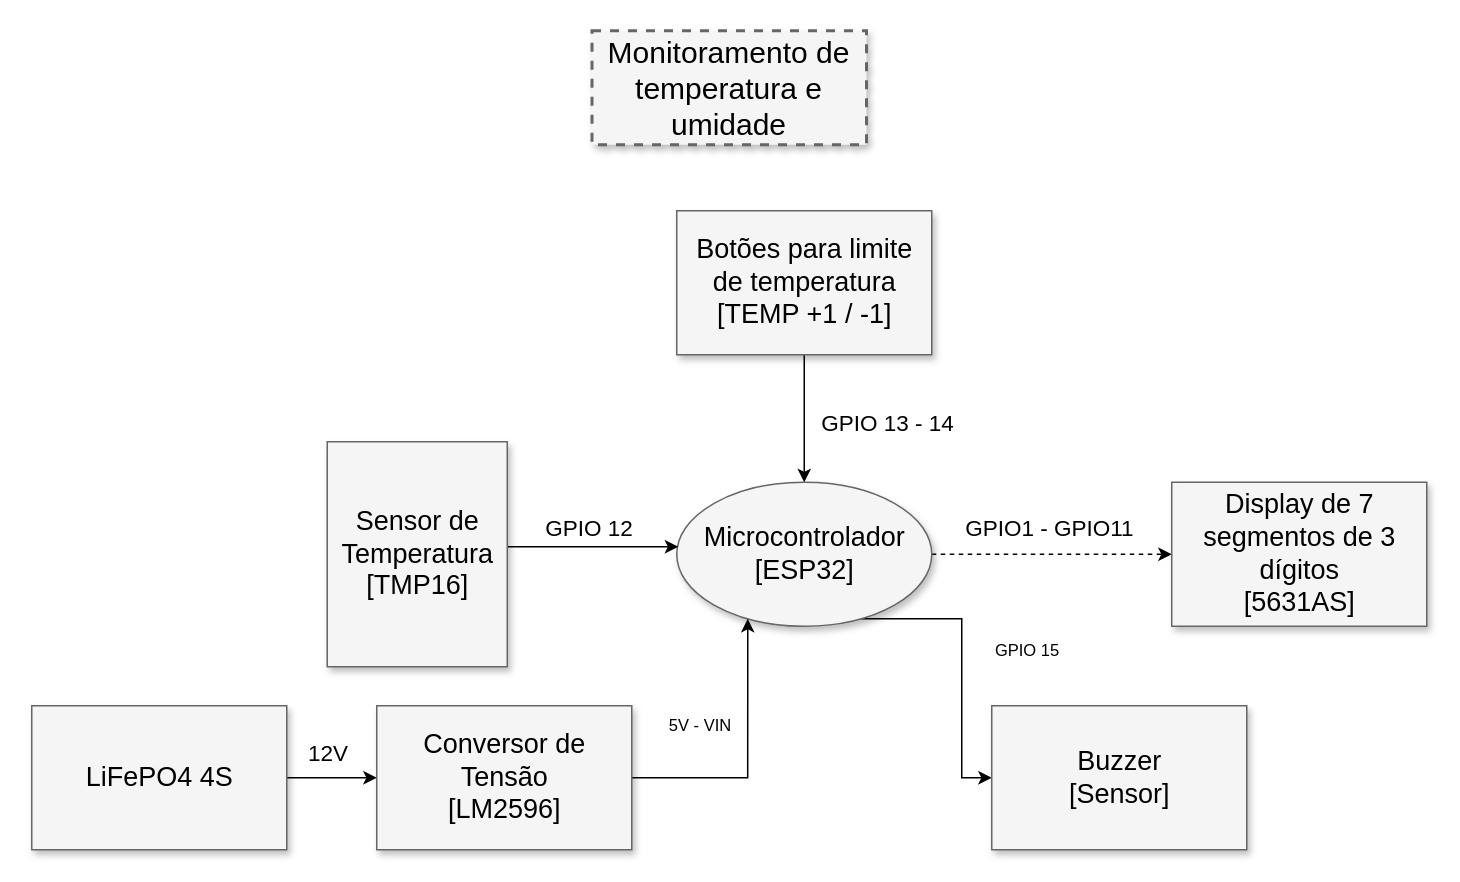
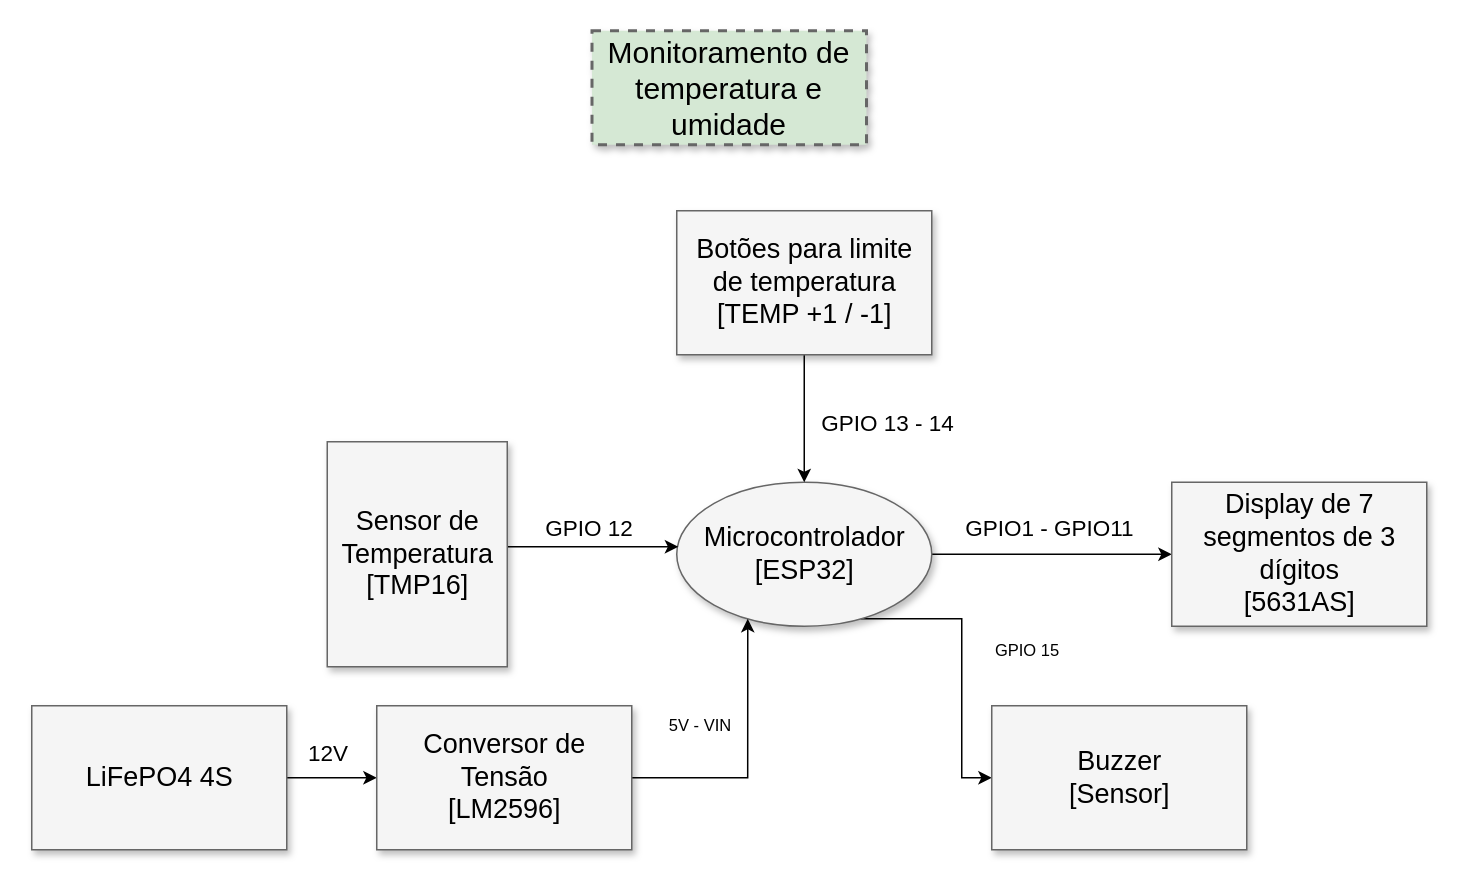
node "Monitoramento de temperatura e umidade": fillcolor #f5f5f5 -> #d5e8d4
edge "Microcontrolador [ESP32]" -> "Display de 7 segmentos de 3 dígitos [5631AS]": style dashed -> solid
